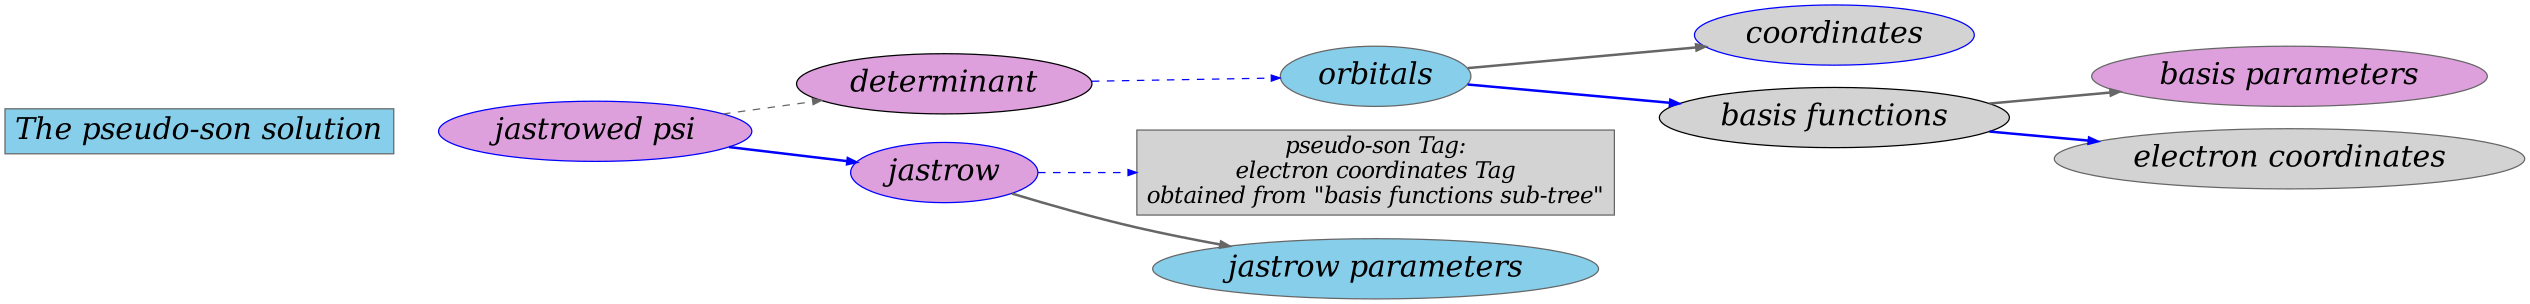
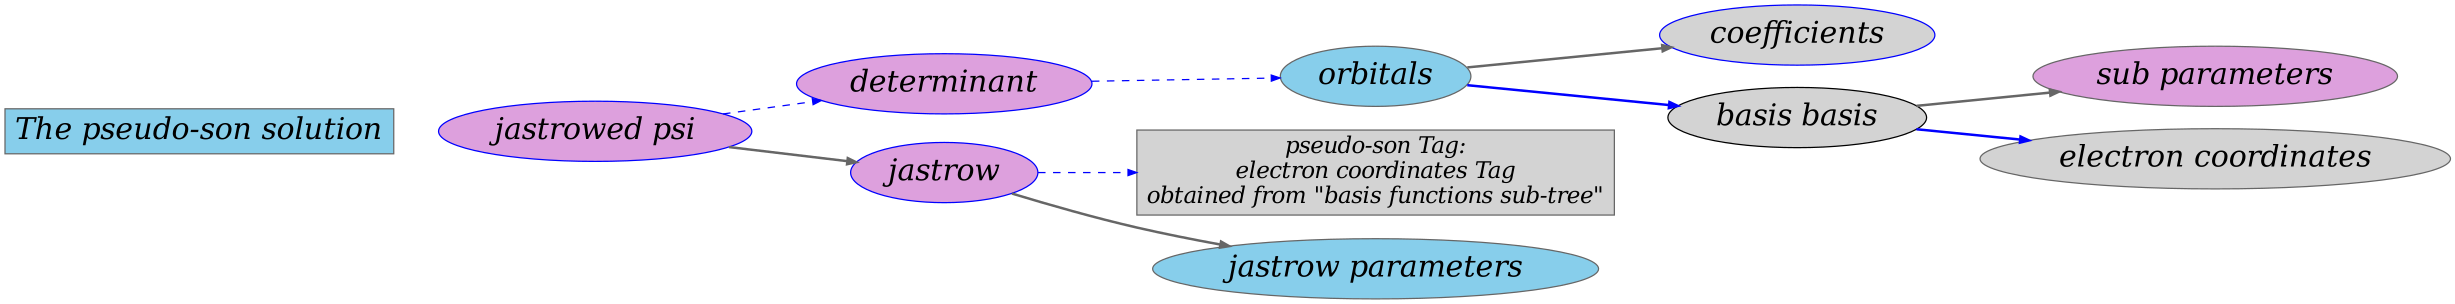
node "coordinates": label "coordinates" -> "coefficients"
node "basis parameters": label "basis parameters" -> "sub parameters"
node "determinant": color black -> blue
edge "determinant" -- "jastrowed psi": color gray40 -> blue
node "basis functions": label "basis functions" -> "basis basis"
edge "jastrowed psi" -- "jastrow": color blue -> gray40
